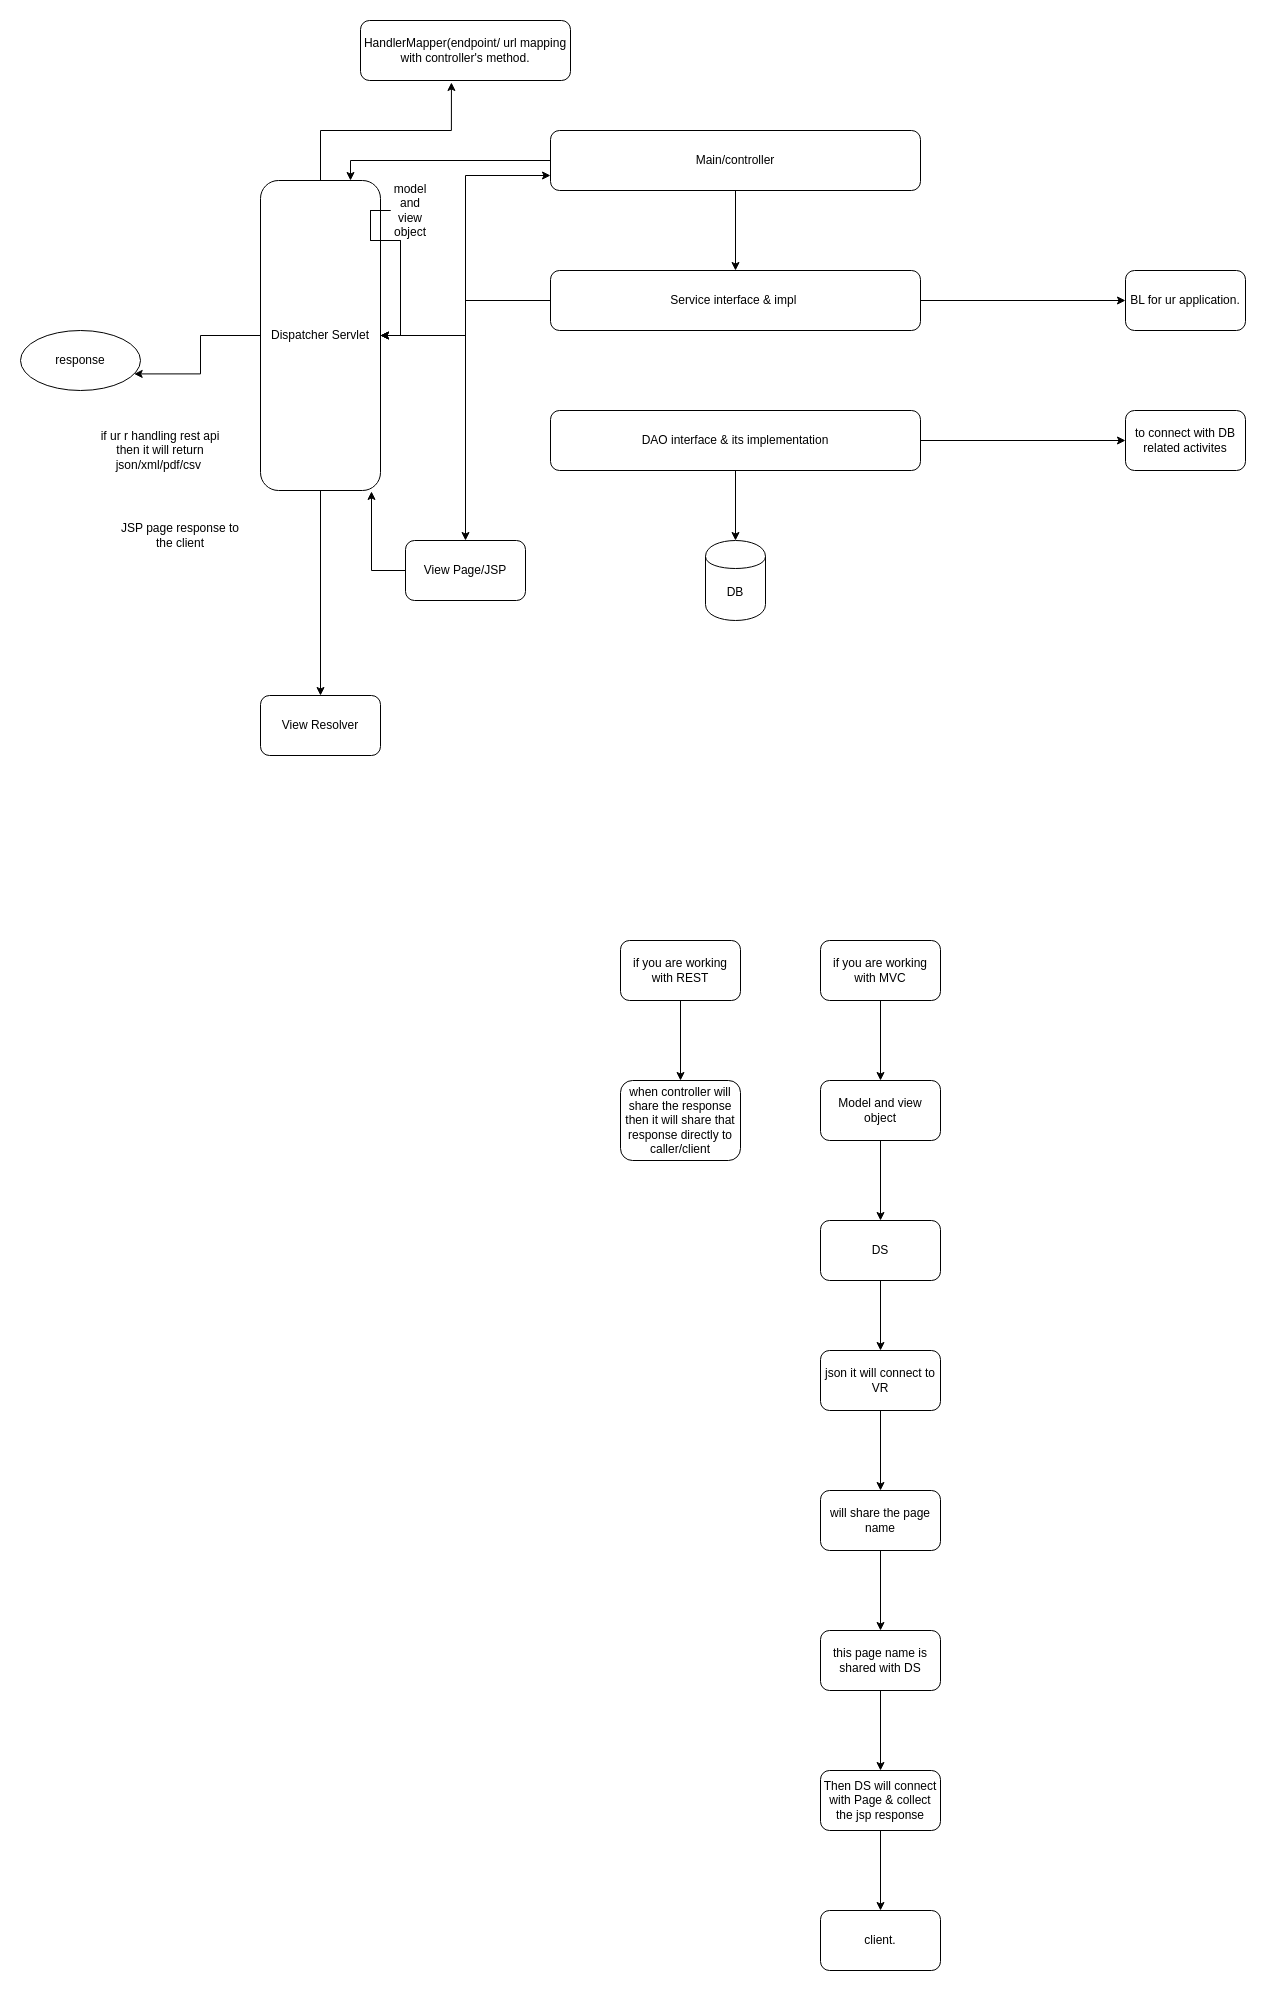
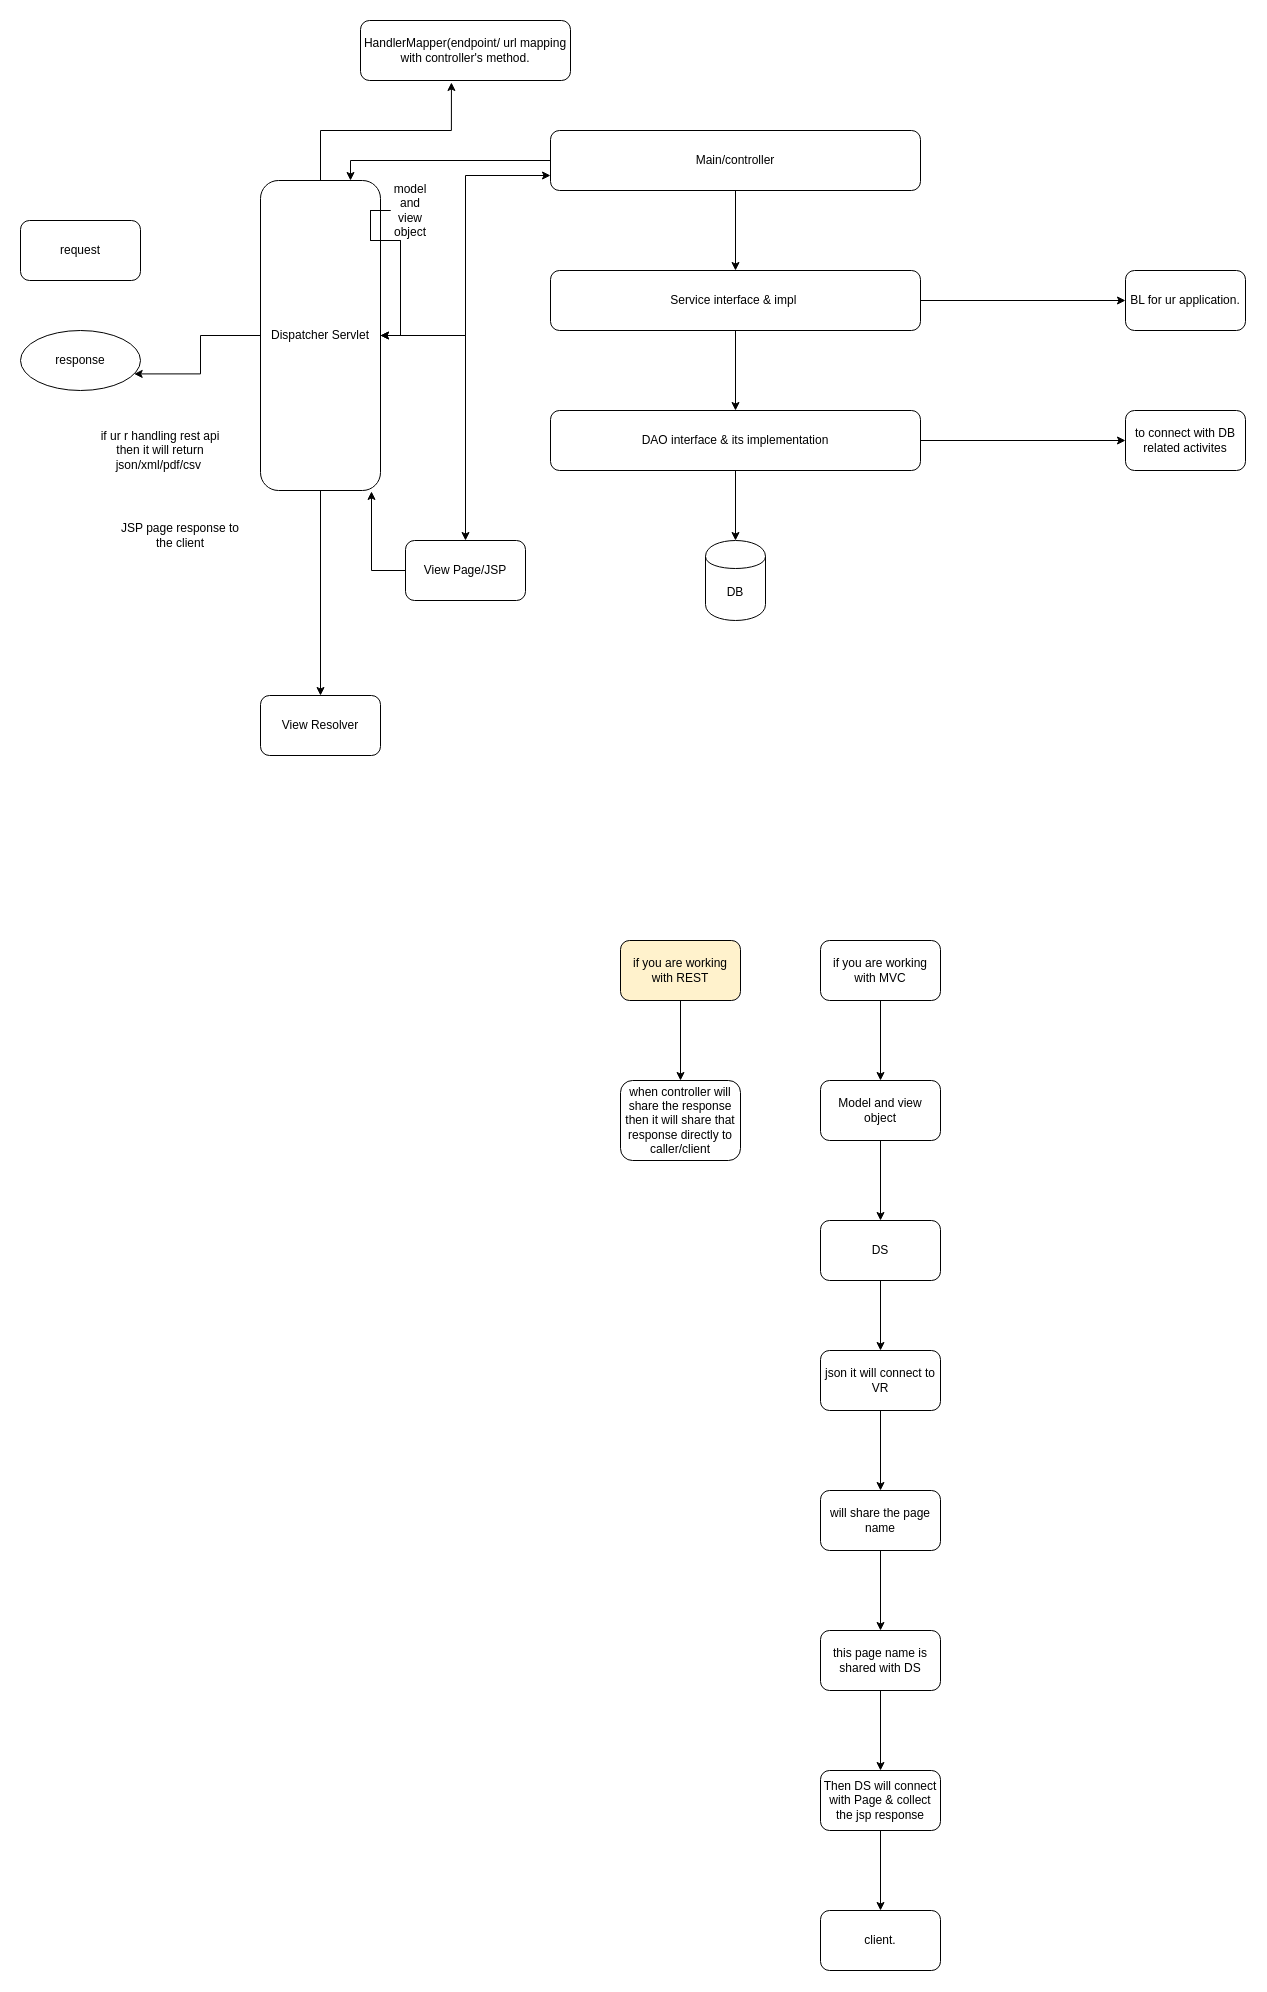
node "request": added
edge "Service interface & impl" -> "Dispatcher Servlet": now "Service interface & impl" -> "DAO interface & its implementation"
node "if you are working with REST": fillcolor #ffffff -> #fff2cc
